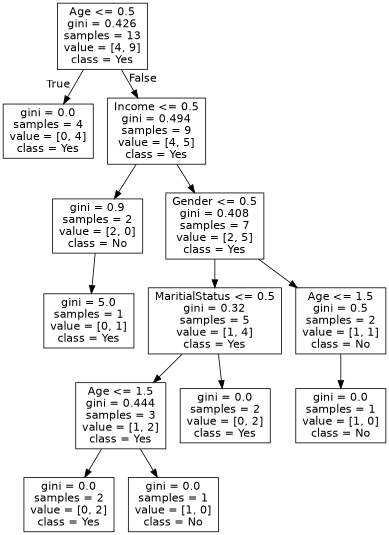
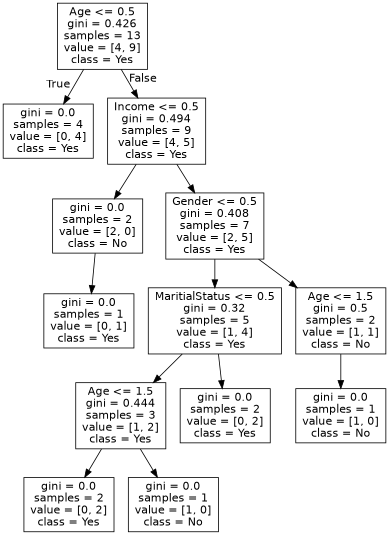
node "gini = 0.9 samples = 2 value = [2, 0] class = No": label "gini = 0.9 samples = 2 value = [2, 0] class = No" -> "gini = 0.0 samples = 2 value = [2, 0] class = No"
node "gini = 5.0 samples = 1 value = [0, 1] class = Yes": label "gini = 5.0 samples = 1 value = [0, 1] class = Yes" -> "gini = 0.0 samples = 1 value = [0, 1] class = Yes"
